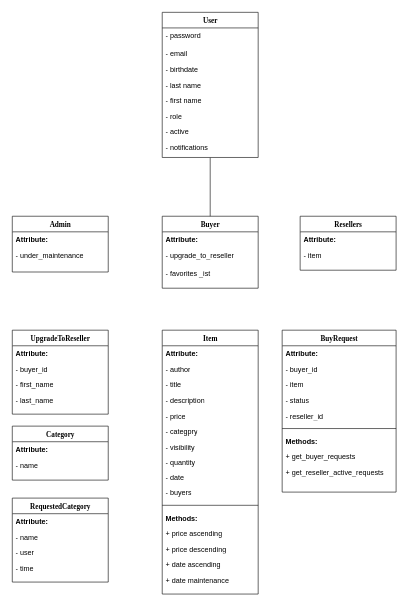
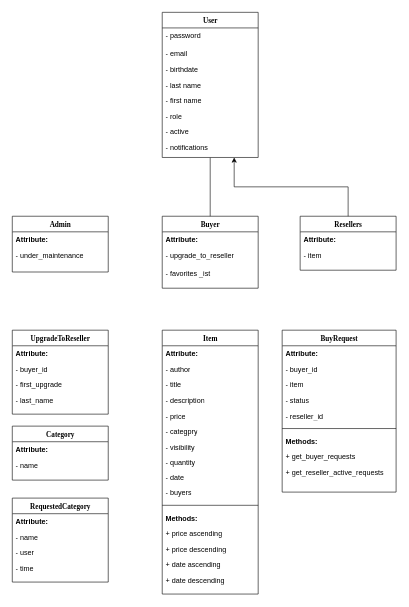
edge "Resellers" -> "User": added
node "- first_name": label "- first_name" -> "- first_upgrade"
node "+ date maintenance": label "+ date maintenance" -> "+ date descending"
